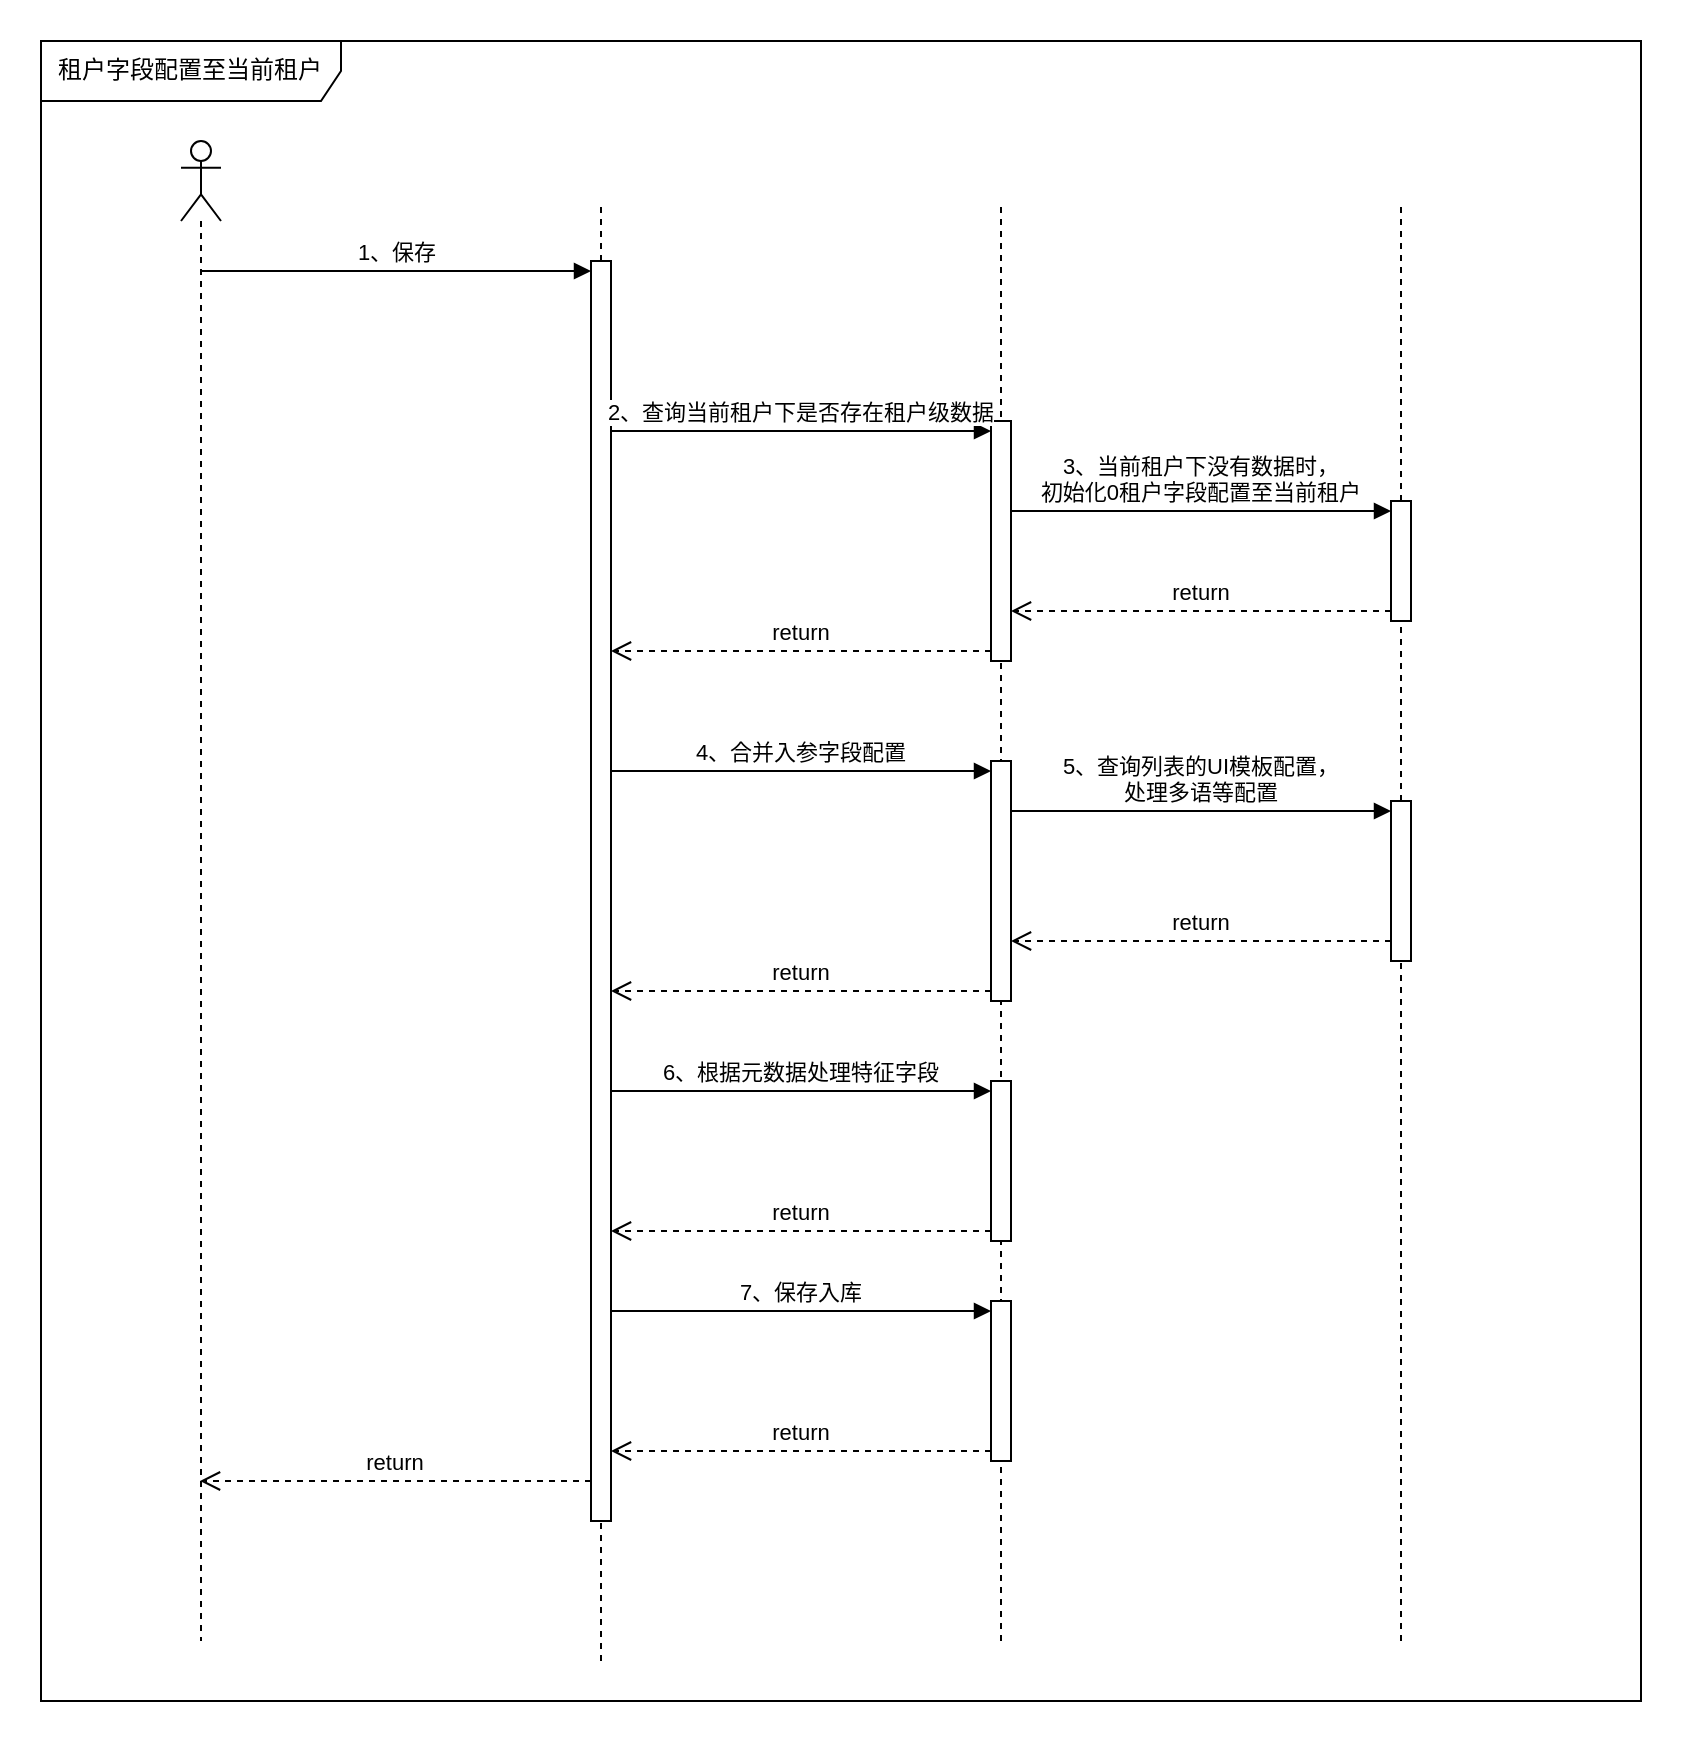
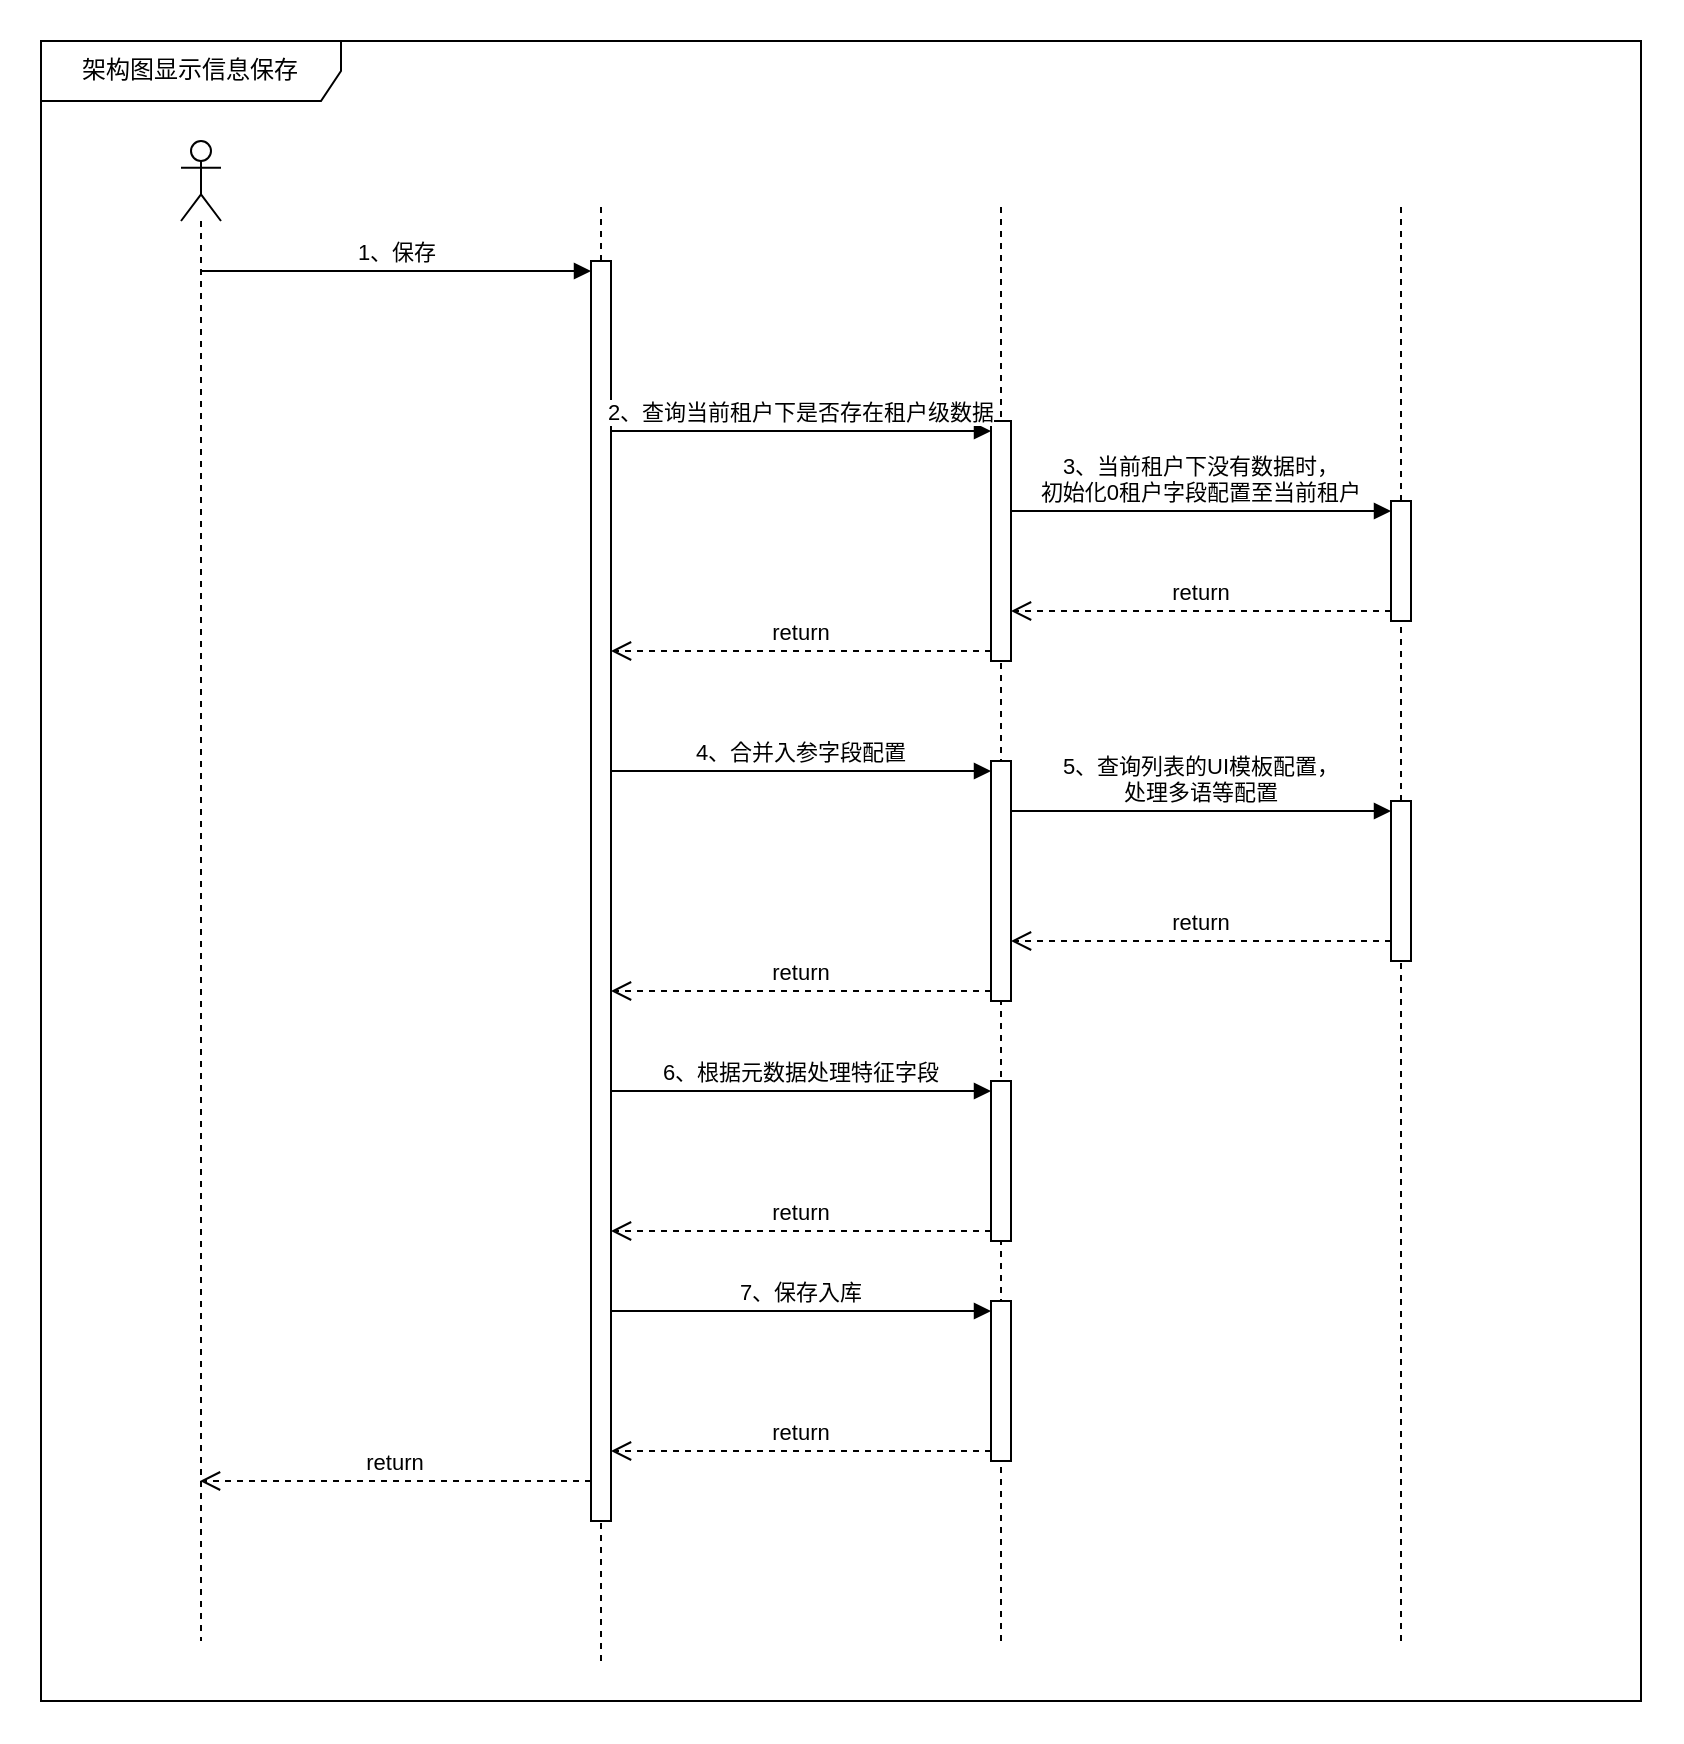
node "租户字段配置至当前租户": label "租户字段配置至当前租户" -> "架构图显示信息保存"
